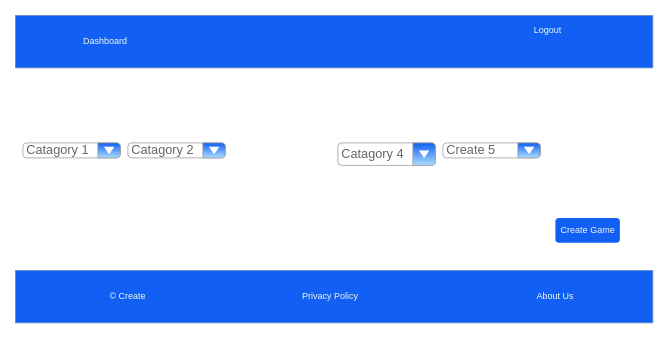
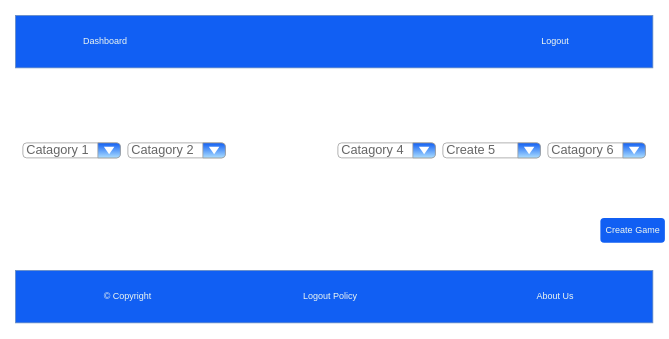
node "Logout": moved (548, 30) -> (555, 42)
node "Catagory 6": added
node "Catagory 4": size 98x23 -> 98x15
node "Create Game": moved (588, 230) -> (633, 230)
node "© Create": label "© Create" -> "© Copyright"
node "Privacy Policy": label "Privacy Policy" -> "Logout Policy"
